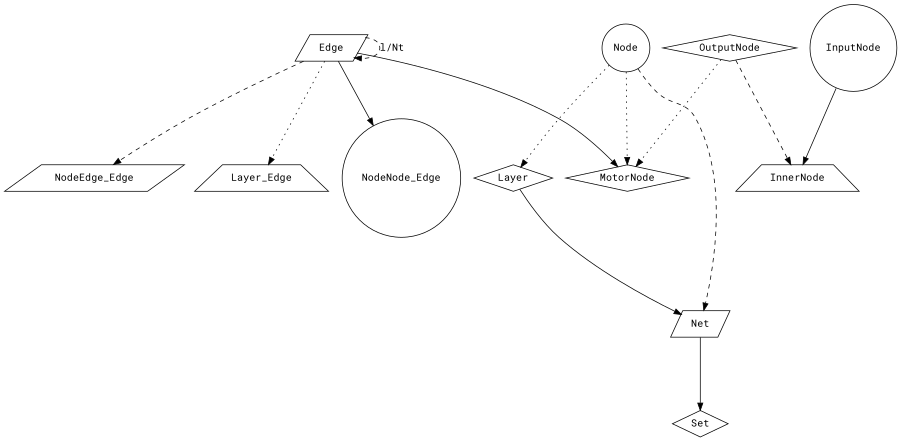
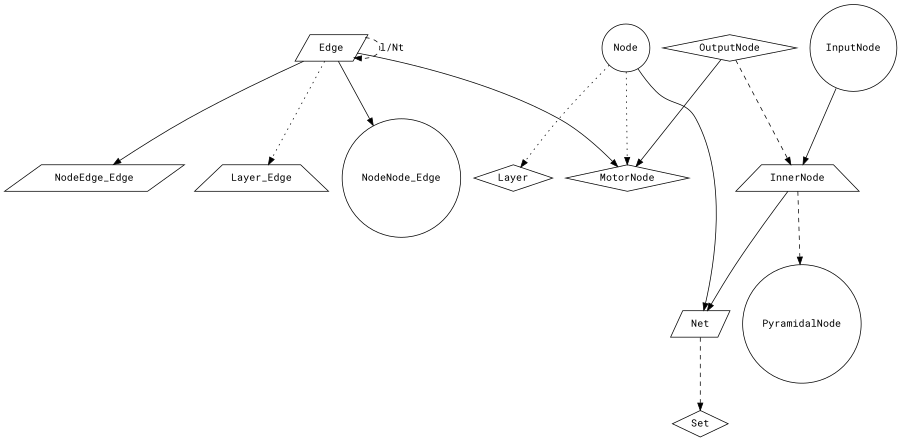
edge "Edge" -> "NodeEdge_Edge": style dashed -> solid
edge "OutputNode" -> "MotorNode": style dotted -> solid
edge "Node" -> "Net": style dashed -> solid
edge "Layer" -> "Net": now "InnerNode" -> "Net"
node "PyramidalNode": added
edge "Net" -> "Set": style solid -> dashed
